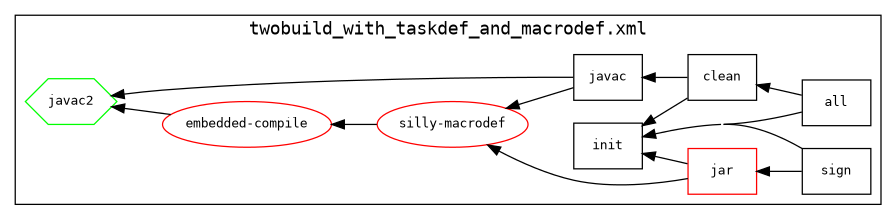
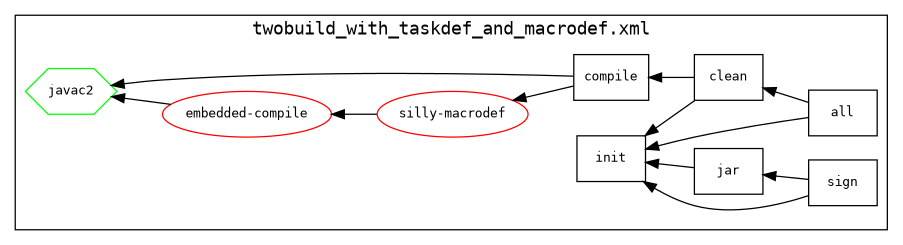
node "javac": label "javac" -> "compile"
node "jar": color red -> black
edge "jar" -> "silly-macrodef": removed
